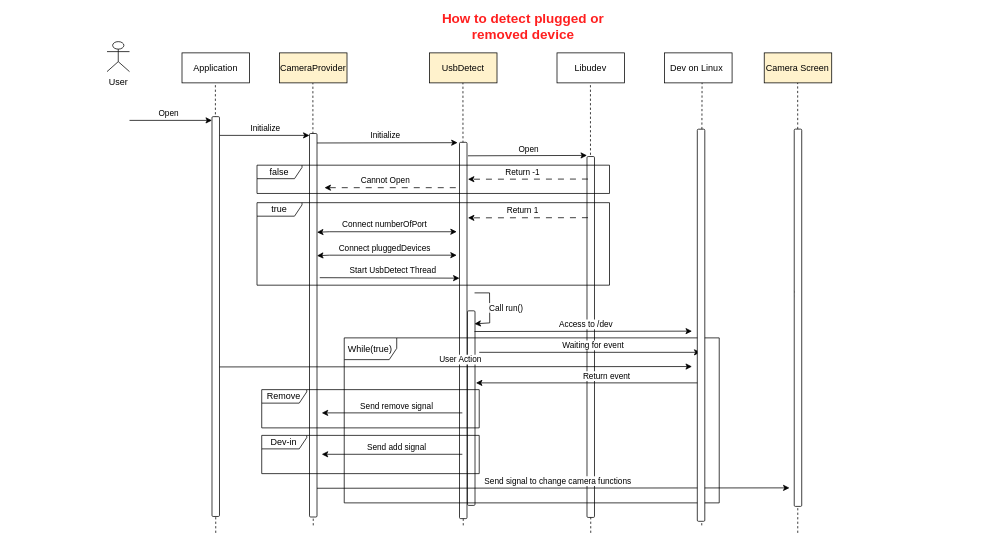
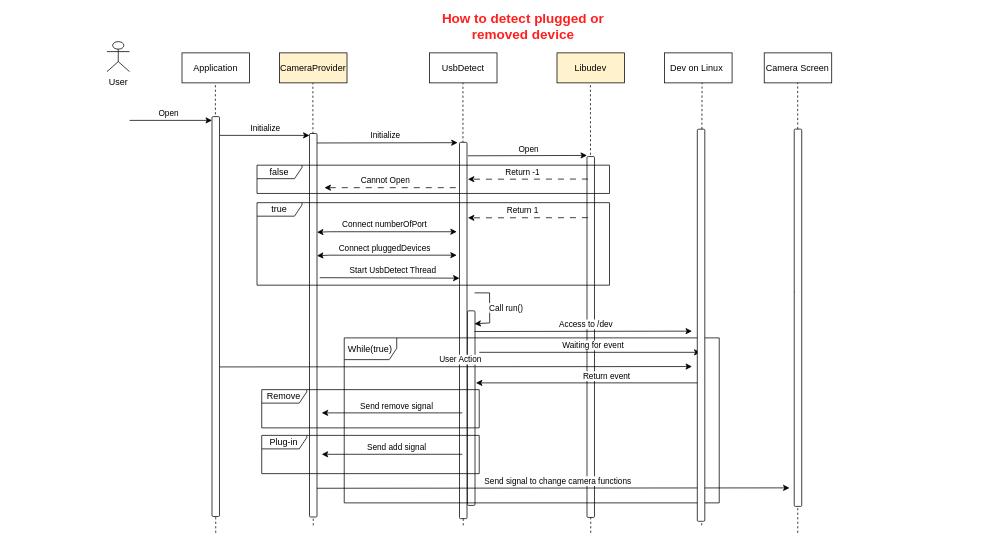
node "UsbDetect": fillcolor #fff2cc -> #ffffff
node "Libudev": fillcolor #ffffff -> #fff2cc
node "Camera Screen": fillcolor #fff2cc -> #ffffff
node "Dev-in": label "Dev-in" -> "Plug-in"
